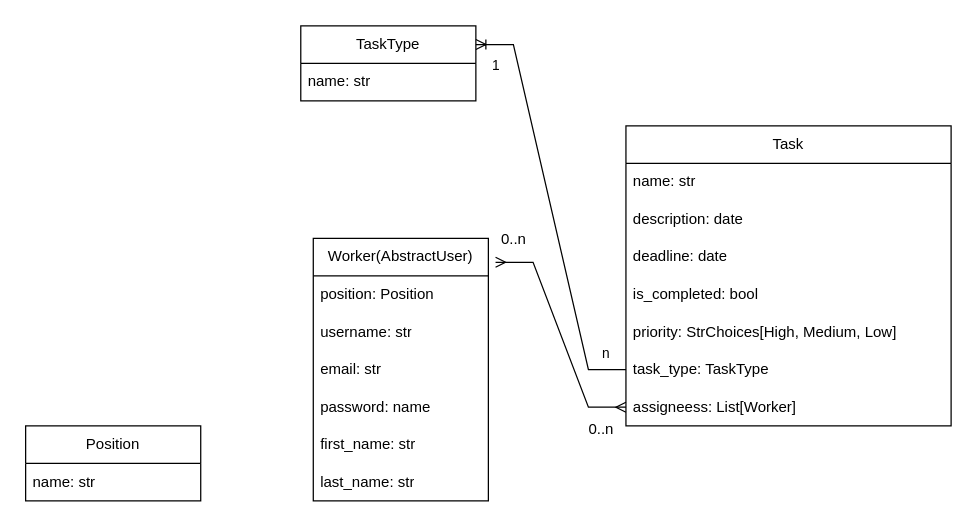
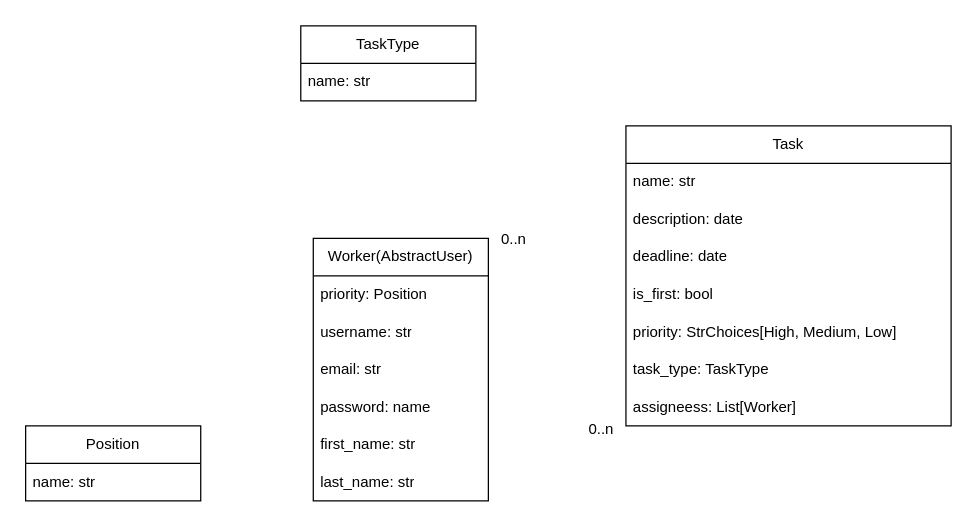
edge "task_type: TaskType" -> "TaskType": removed, labels "n", "1"
node "position: Position": label "position: Position" -> "priority: Position"
node "is_completed: bool": label "is_completed: bool" -> "is_first: bool"
edge "Worker(AbstractUser)" -- "assigneess: List[Worker]": removed
